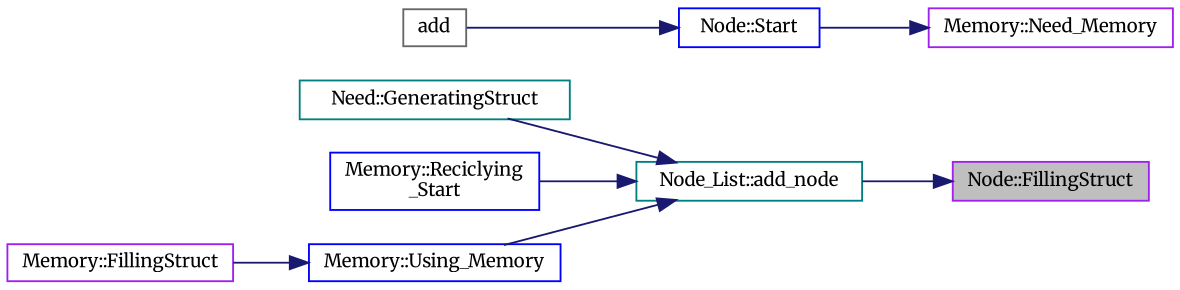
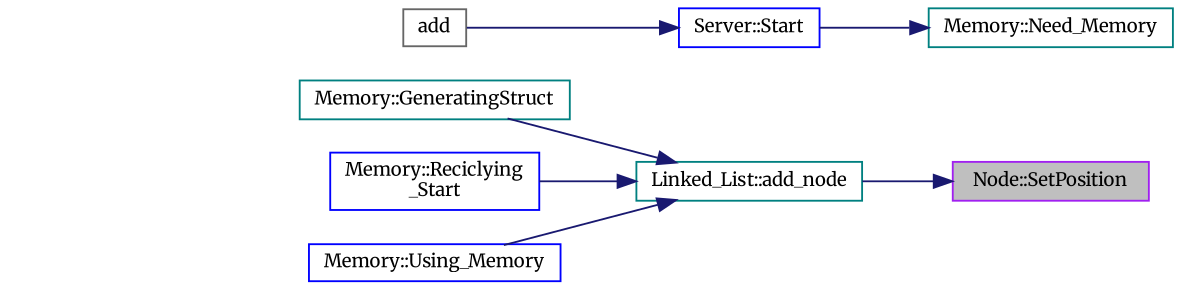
node "Node::Start": label "Node::Start" -> "Server::Start"
node "Memory::Need_Memory": color purple -> teal
node "Need::GeneratingStruct": label "Need::GeneratingStruct" -> "Memory::GeneratingStruct"
node "Node_List::add_node": label "Node_List::add_node" -> "Linked_List::add_node"
node "Node::FillingStruct": label "Node::FillingStruct" -> "Node::SetPosition"
node "Memory::FillingStruct": removed
